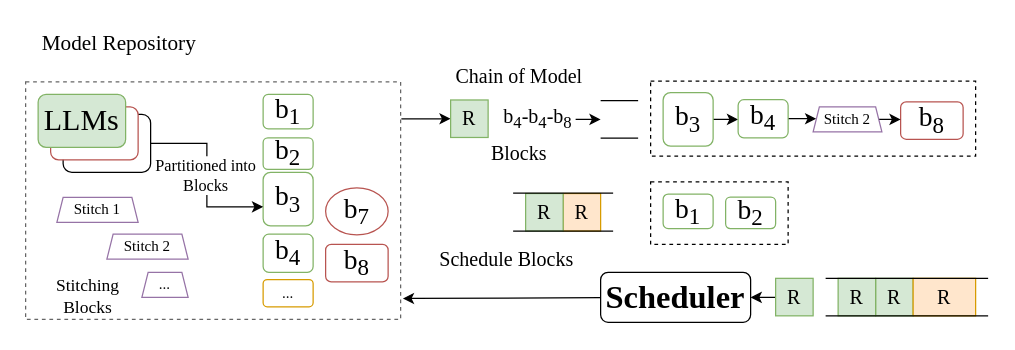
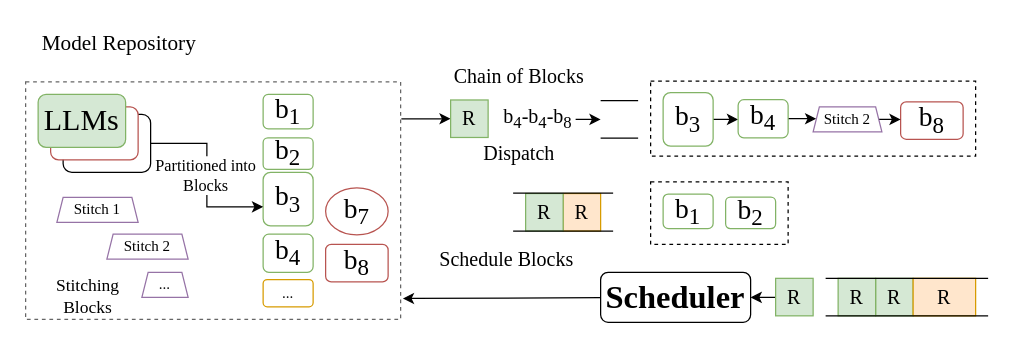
node "Chain of Model": label "Chain of Model" -> "Chain of Blocks"
node "Blocks": label "Blocks" -> "Dispatch"
